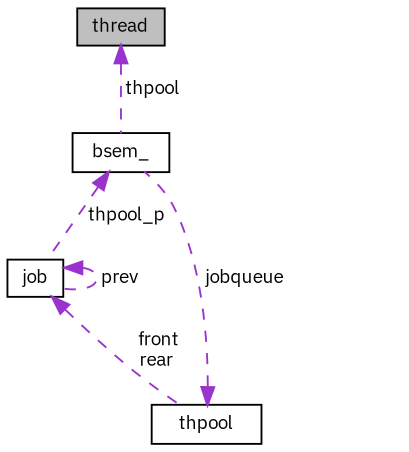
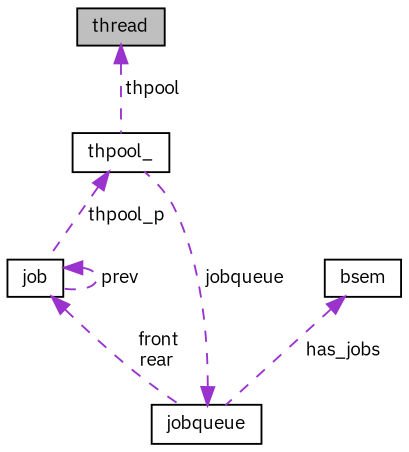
node "bsem_": label "bsem_" -> "thpool_"
node "bsem": added
node "thpool": label "thpool" -> "jobqueue"
